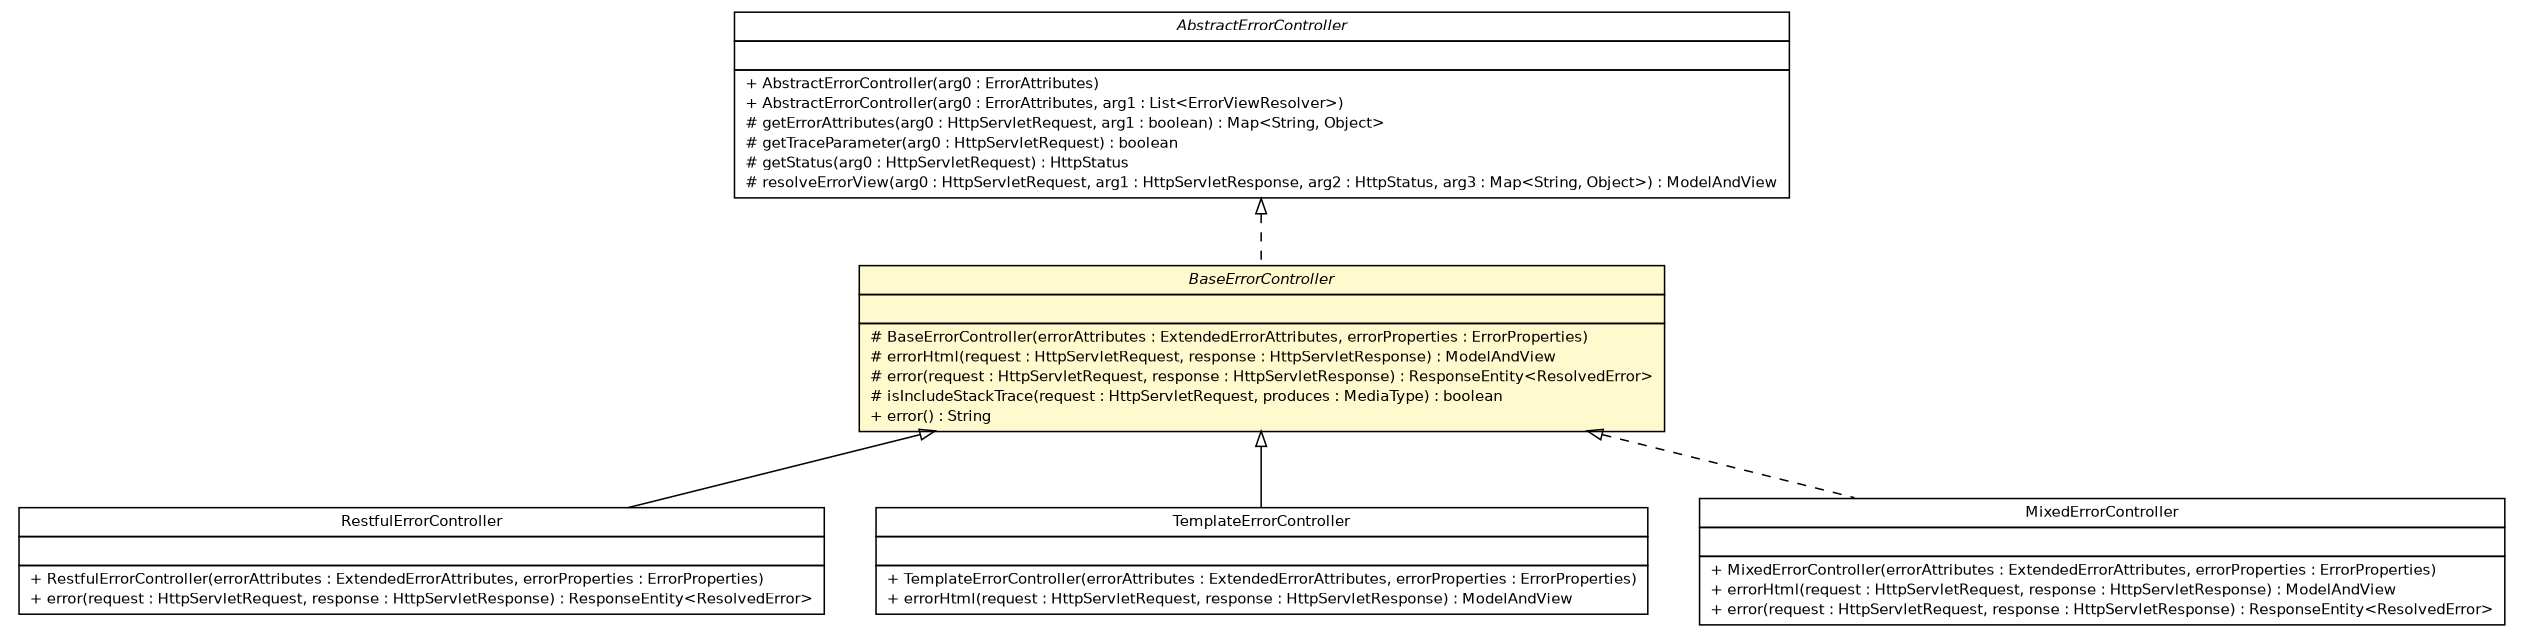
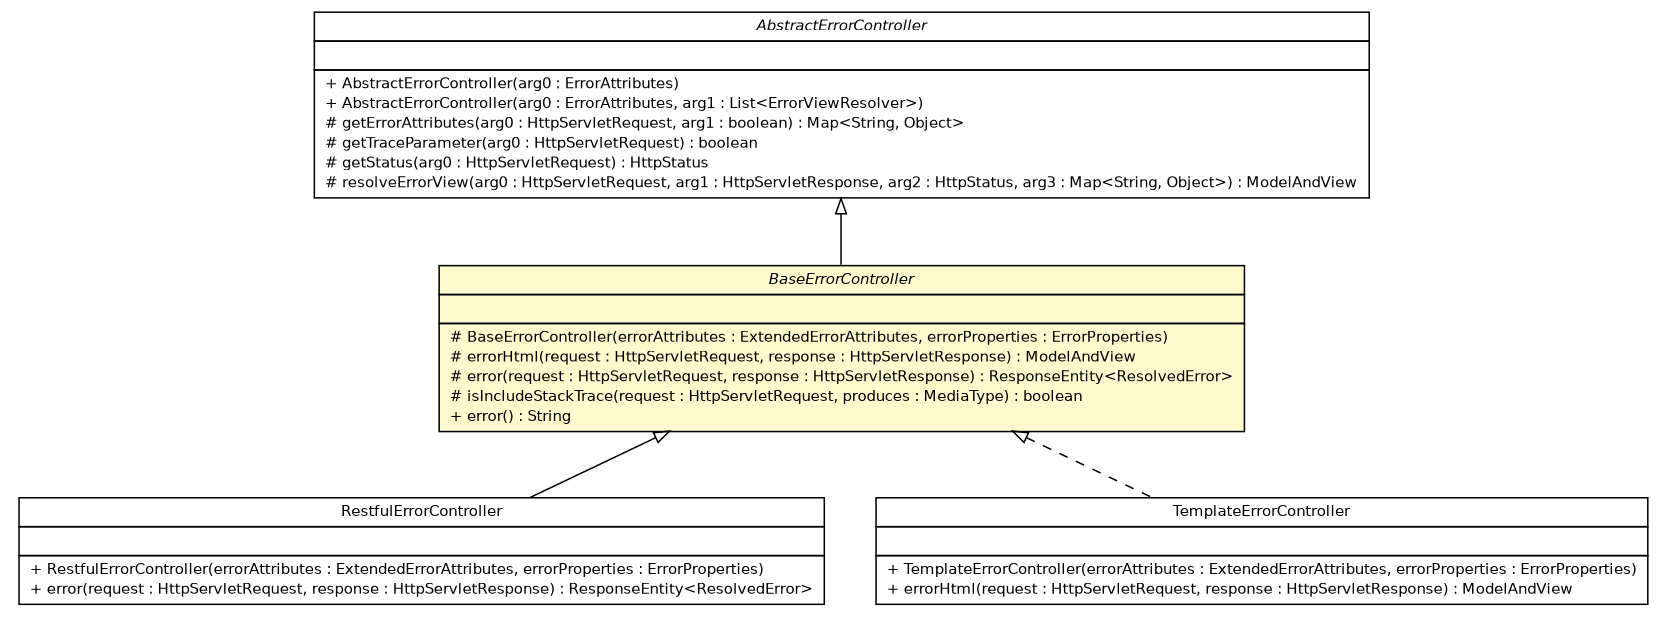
edge "BaseErrorController" -> "AbstractErrorController": style dashed -> solid
edge "TemplateErrorController" -> "BaseErrorController": style solid -> dashed
node "MixedErrorController": removed
